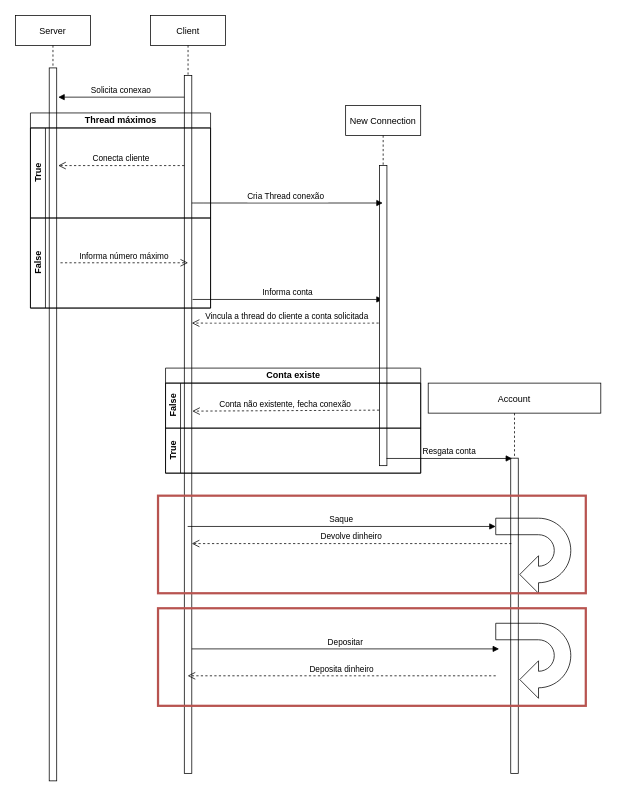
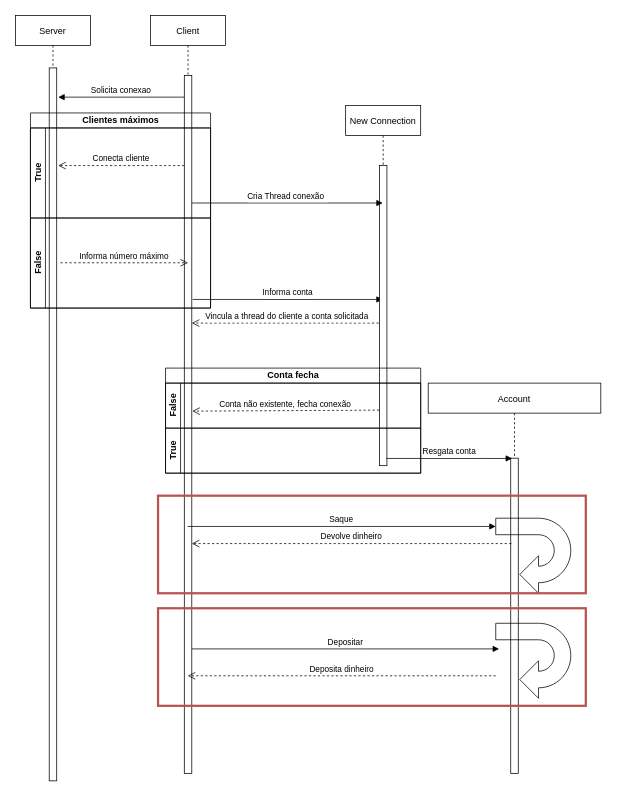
node "Thread máximos": label "Thread máximos" -> "Clientes máximos"
node "Conta existe": label "Conta existe" -> "Conta fecha"
